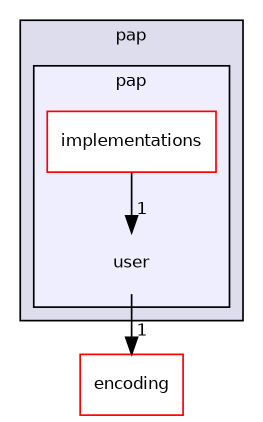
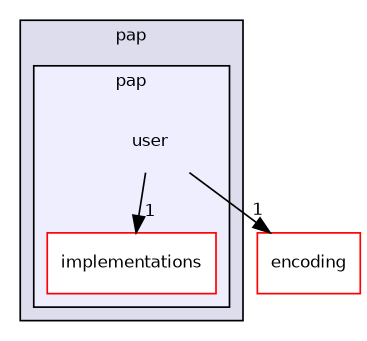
edge "implementations" -> "user": reversed
